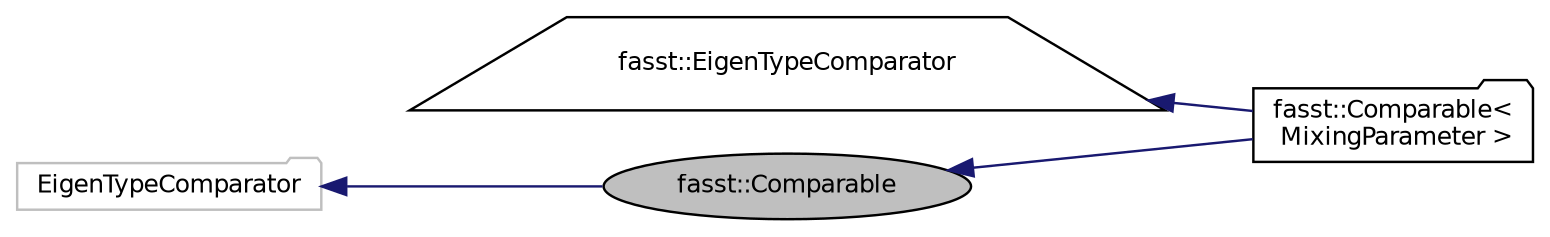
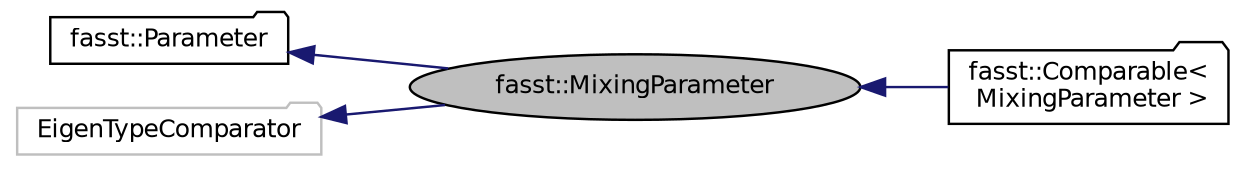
node "fasst::Parameter": added
node "fasst::EigenTypeComparator": removed
node "fasst::Comparable": label "fasst::Comparable" -> "fasst::MixingParameter"
